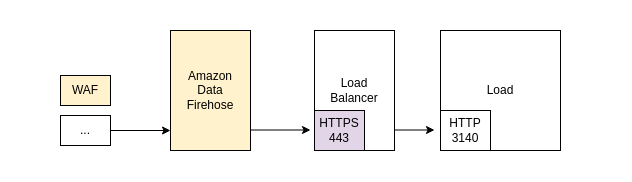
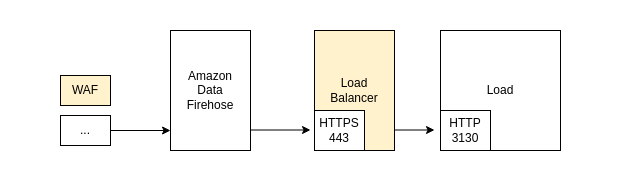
node "Amazon Data Firehose": fillcolor #fff2cc -> #ffffff
node "Load Balancer": fillcolor #ffffff -> #fff2cc
node "HTTPS 443": fillcolor #e1d5e7 -> #ffffff
node "HTTP 3140": label "HTTP 3140" -> "HTTP 3130"
